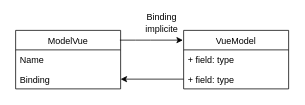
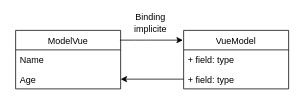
node "Binding implicite": moved (162, 23) -> (150, 23)
node "Binding": label "Binding" -> "Age"
